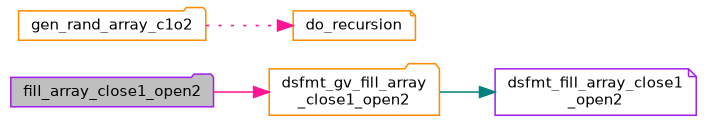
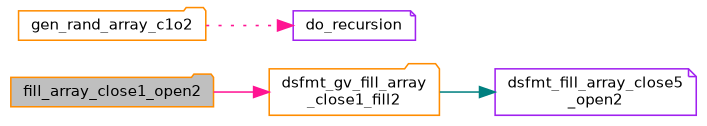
node "do_recursion": color darkorange -> purple
node "fill_array_close1_open2": color purple -> darkorange
node "dsfmt_gv_fill_array _close1_open2": label "dsfmt_gv_fill_array _close1_open2" -> "dsfmt_gv_fill_array _close1_fill2"
node "dsfmt_fill_array_close1 _open2": label "dsfmt_fill_array_close1 _open2" -> "dsfmt_fill_array_close5 _open2"
